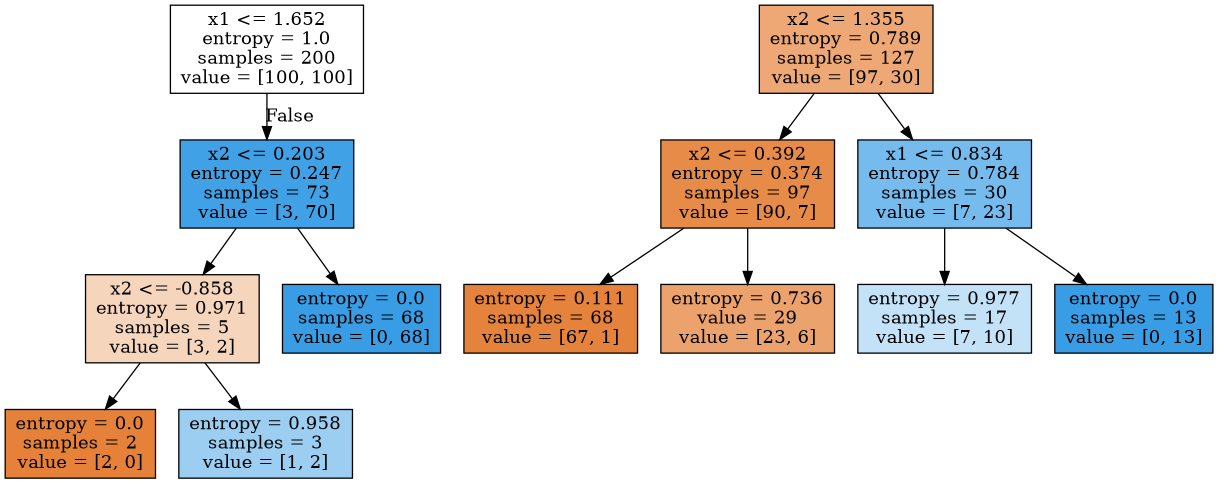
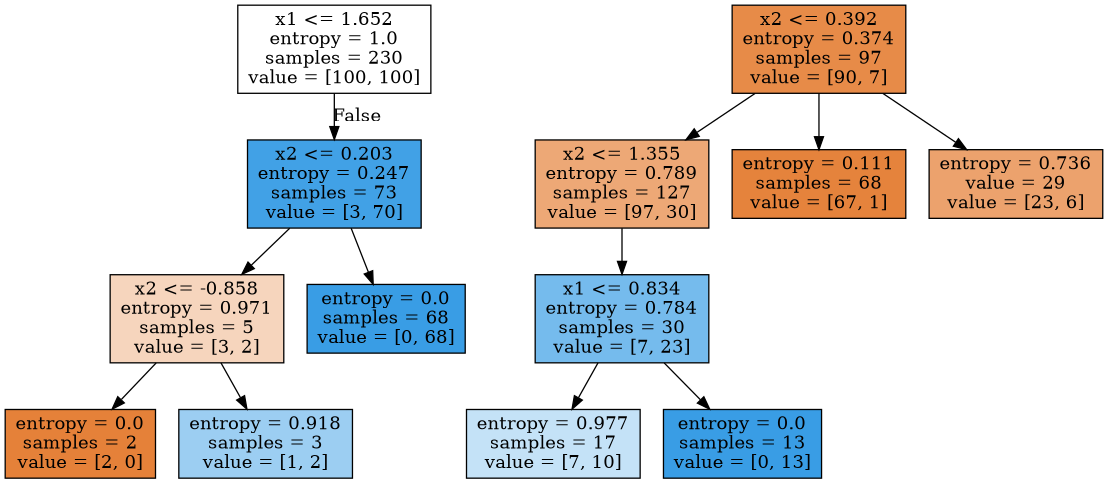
node "x1 <= 1.652 entropy = 1.0 samples = 200 value = [100, 100]": label "x1 <= 1.652 entropy = 1.0 samples = 200 value = [100, 100]" -> "x1 <= 1.652 entropy = 1.0 samples = 230 value = [100, 100]"
edge "x2 <= 1.355 entropy = 0.789 samples = 127 value = [97, 30]" -> "x2 <= 0.392 entropy = 0.374 samples = 97 value = [90, 7]": reversed
node "entropy = 0.958 samples = 3 value = [1, 2]": label "entropy = 0.958 samples = 3 value = [1, 2]" -> "entropy = 0.918 samples = 3 value = [1, 2]"
